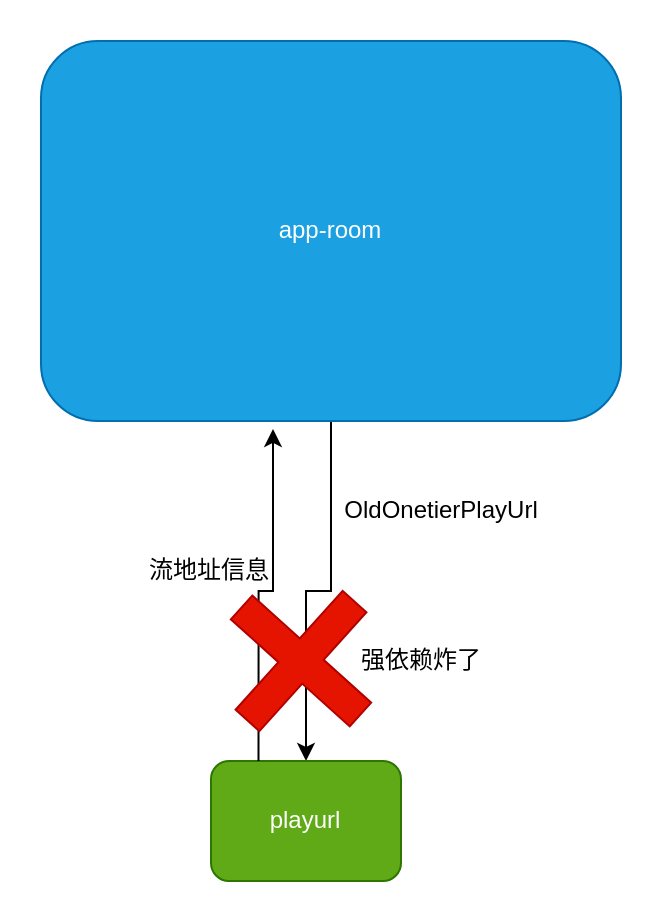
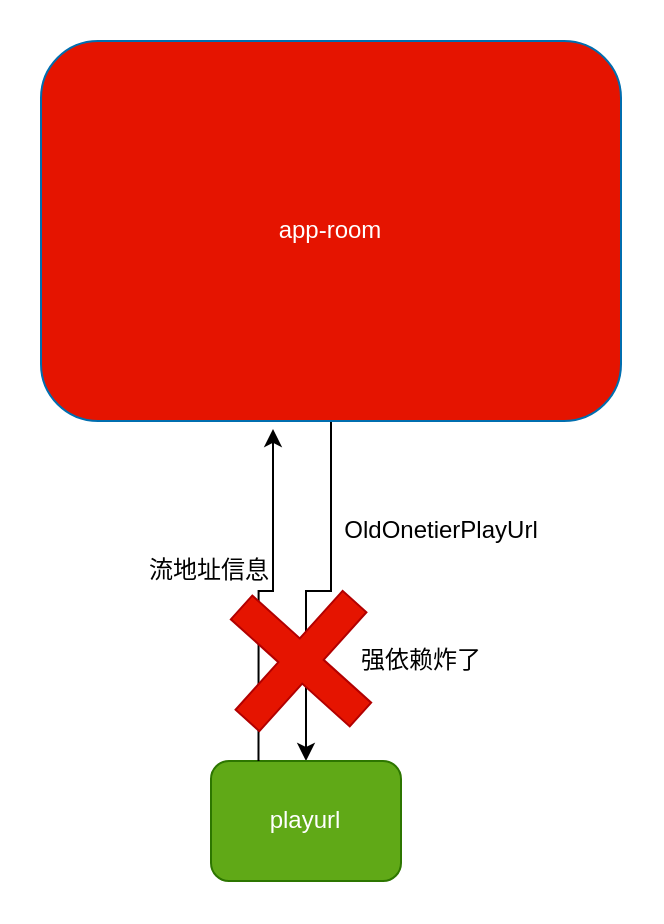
node "app-room": fillcolor #1ba1e2 -> #e51400
node "OldOnetierPlayUrl": moved (441, 511) -> (441, 531)
